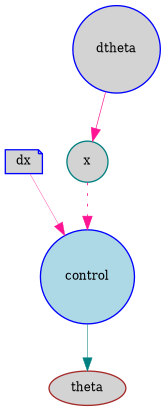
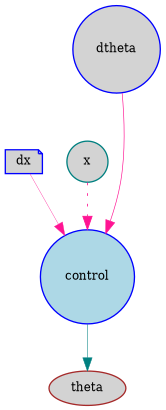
edge "dtheta" -> "x": now "dtheta" -> "control"
